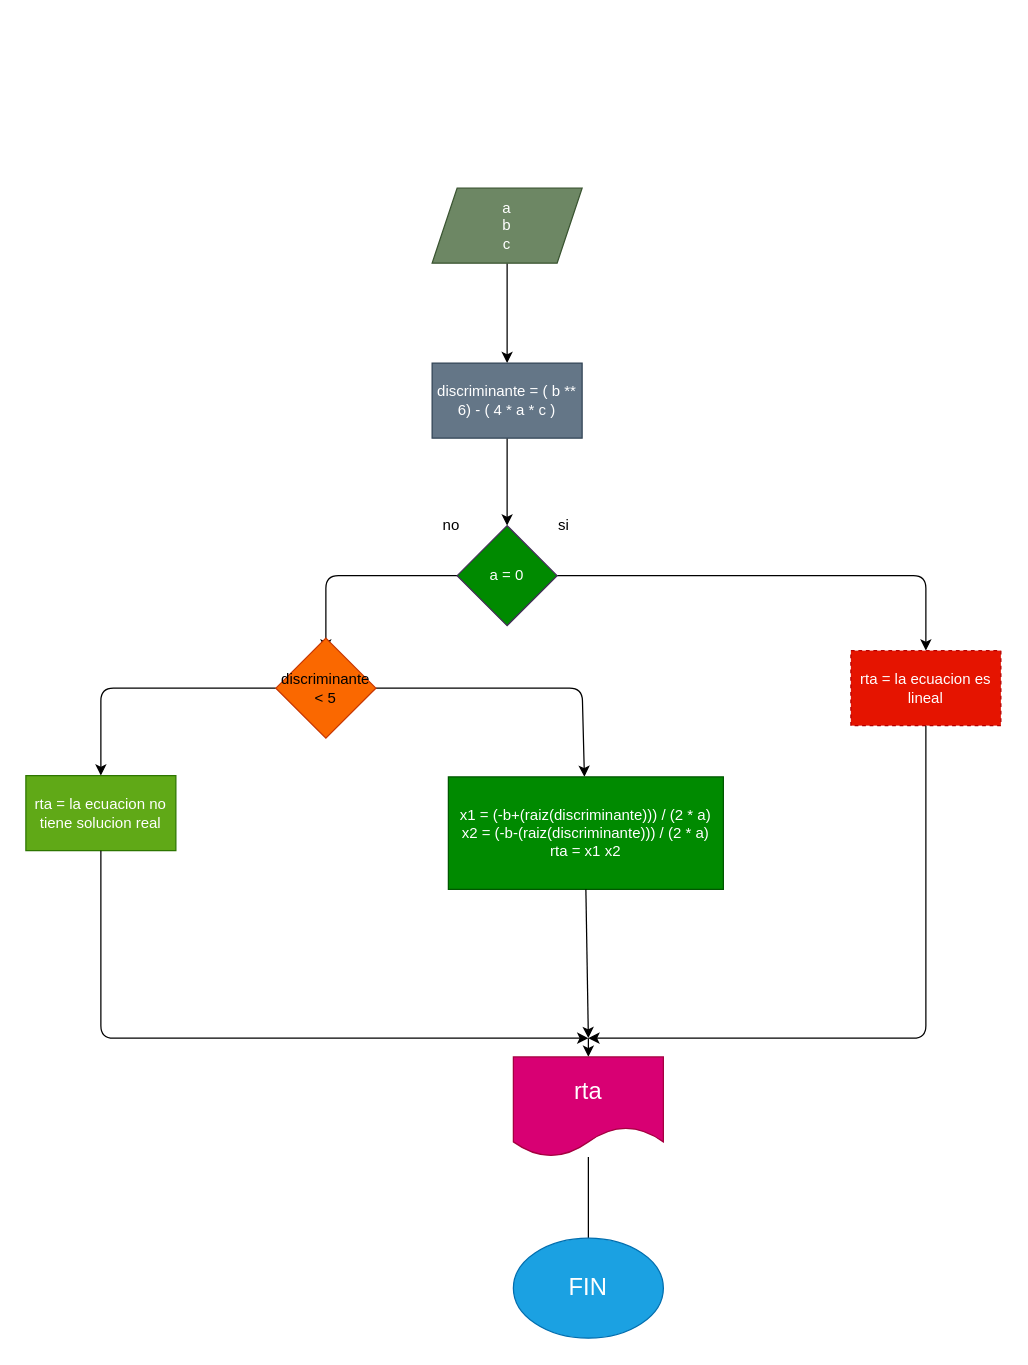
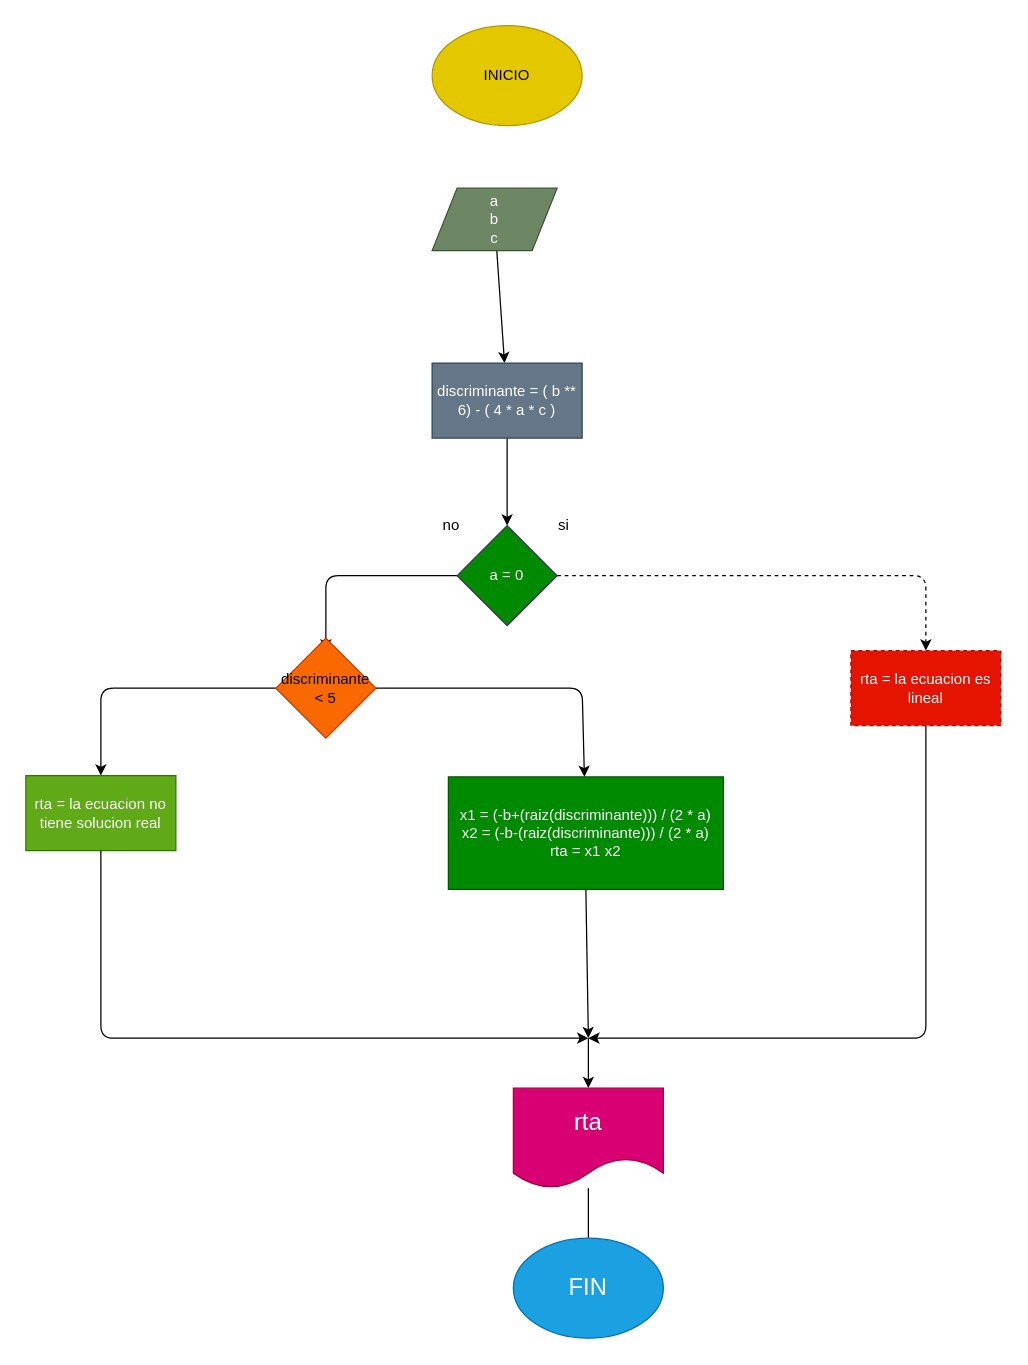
node "INICIO": added
node "a b c": size 150x75 -> 125x63
edge "a = 0" -> "rta = la ecuacion es lineal": style solid -> dashed
node "rta": moved (588, 1107) -> (588, 1138)
